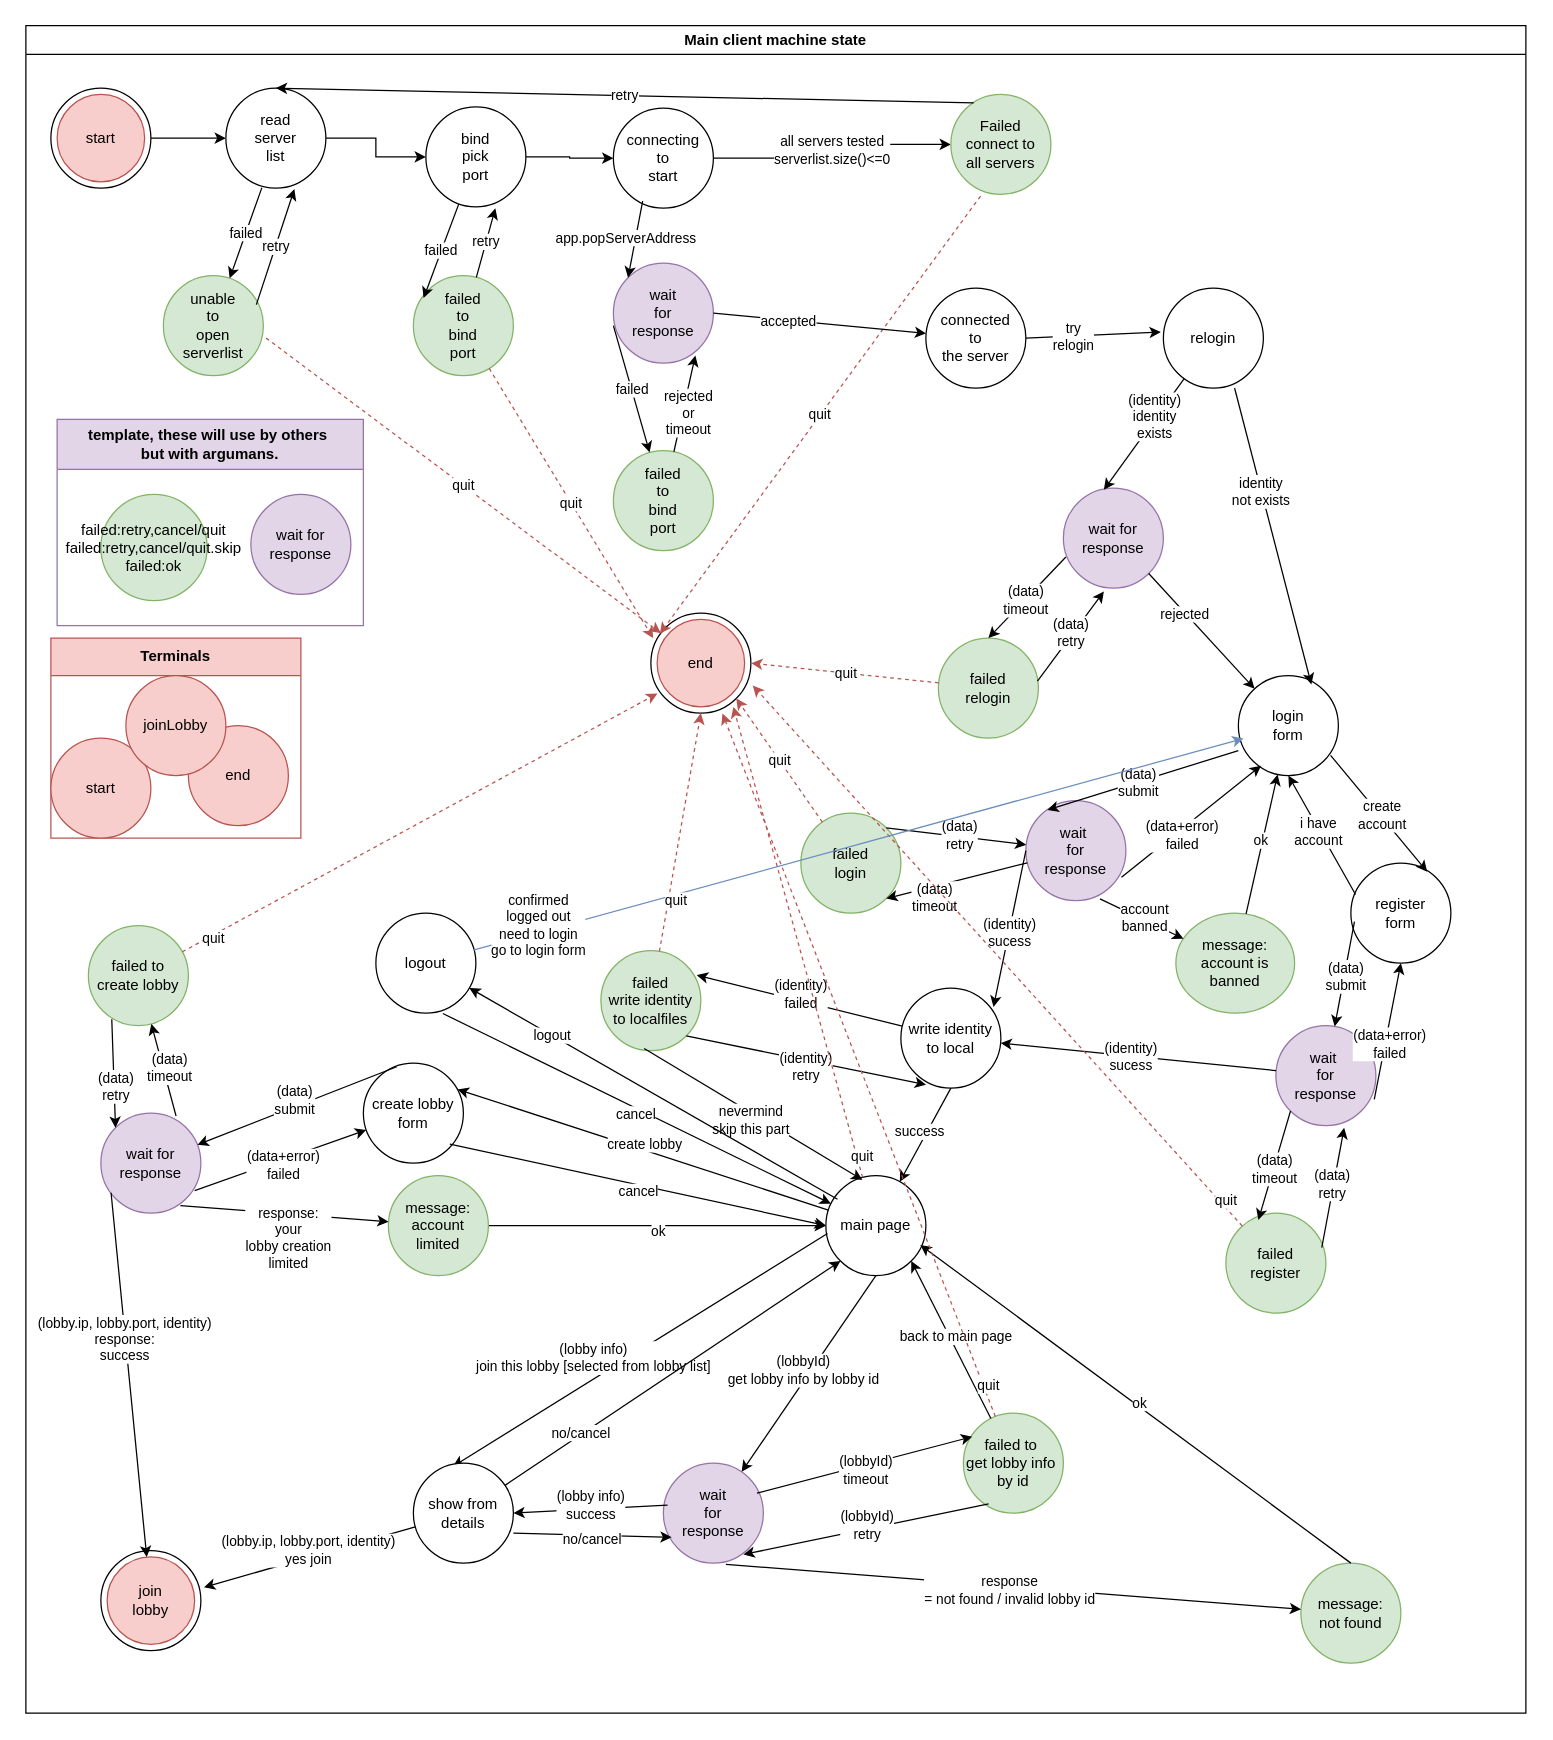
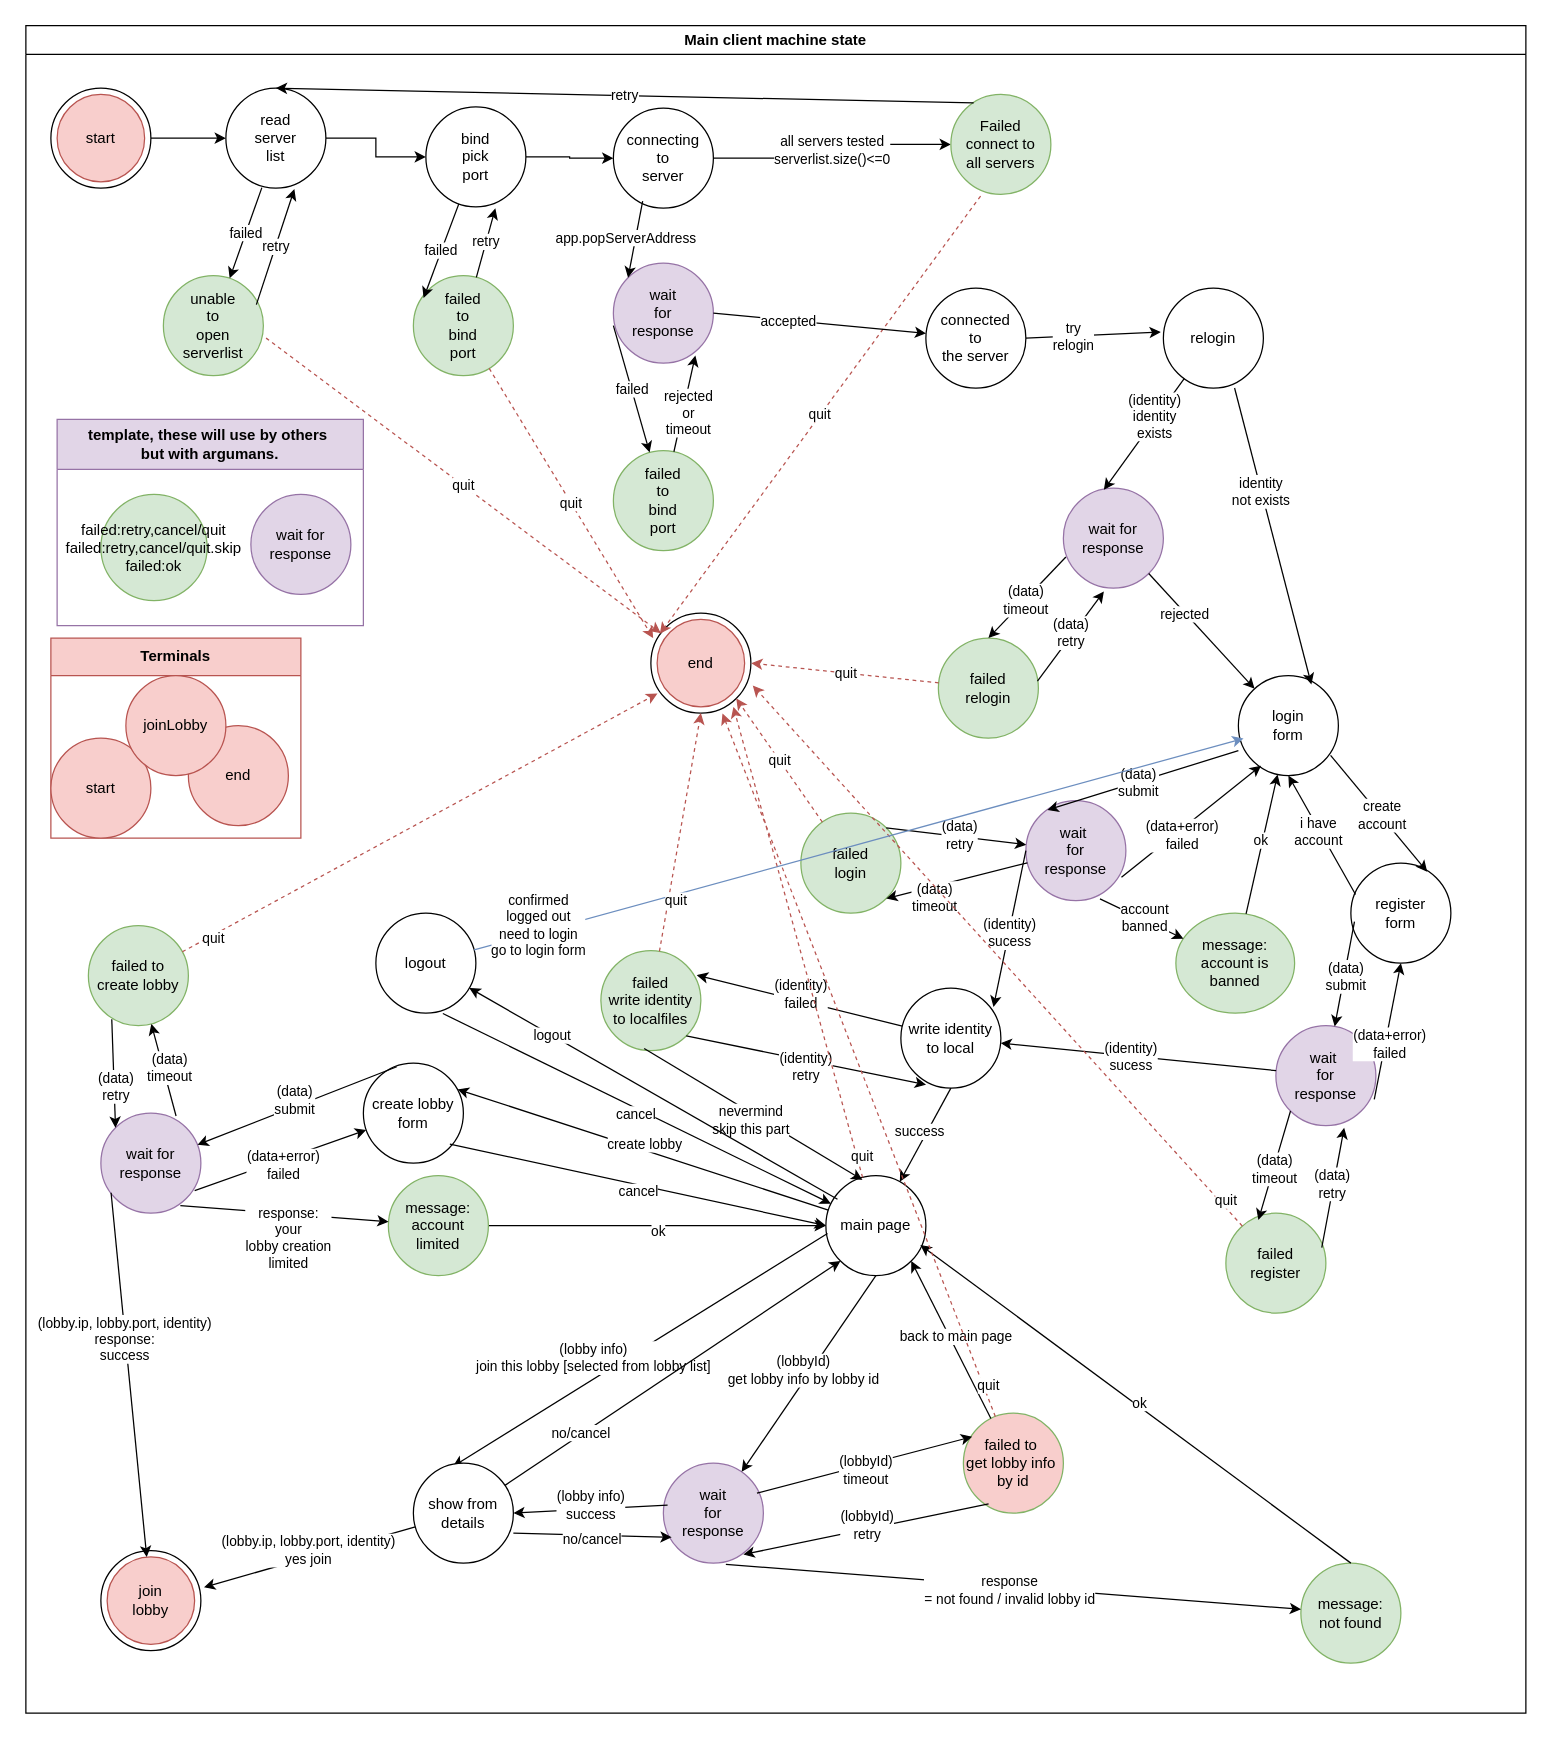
node "connecting to start": label "connecting to start" -> "connecting to server"
node "failed to get lobby info by id": fillcolor #d5e8d4 -> #f8cecc
